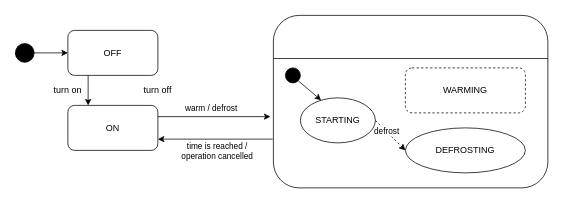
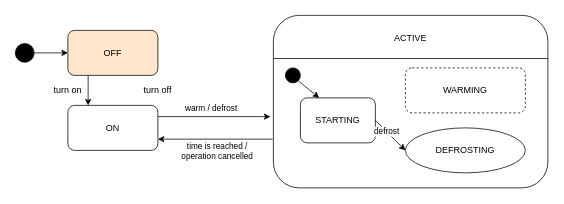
node "ACTIVE": added
node "OFF": fillcolor #ffffff -> #ffe6cc
node "STARTING": shape ellipse -> rounded rectangle
edge "STARTING" -> "DEFROSTING": style dashed -> solid
